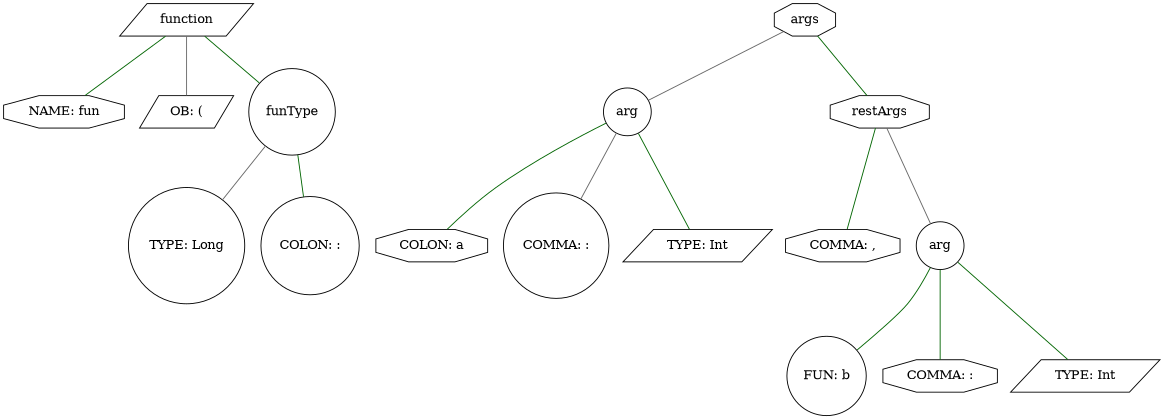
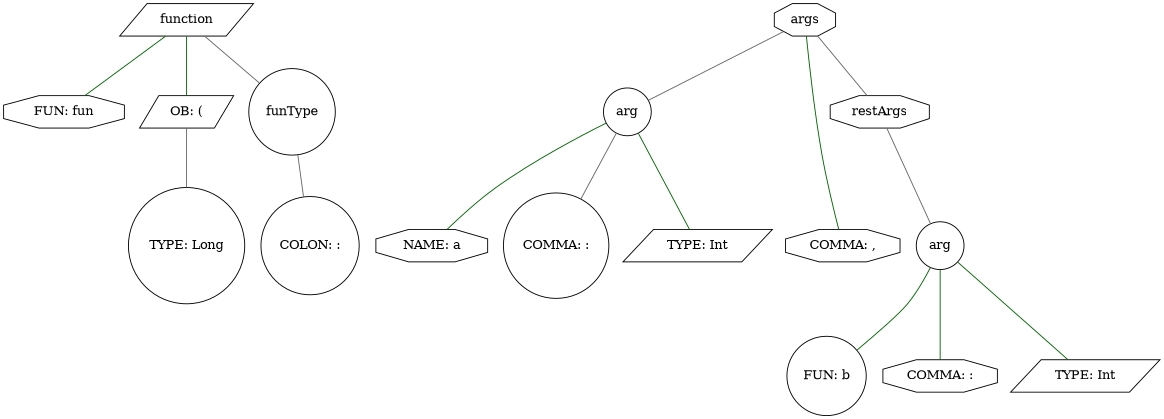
edge "function" -- "funType": color darkgreen -> gray40
edge "function" -- "OB: (": color gray40 -> darkgreen
edge "args" -- "restArgs": color darkgreen -> gray40
node "NAME: fun": label "NAME: fun" -> "FUN: fun"
edge "funType" -- "TYPE: Long": now "OB: (" -- "TYPE: Long"
edge "funType" -- "COLON: :": color darkgreen -> gray40
edge "restArgs" -- "COMMA: ,": now "args" -- "COMMA: ,"
node "COLON: a": label "COLON: a" -> "NAME: a"
